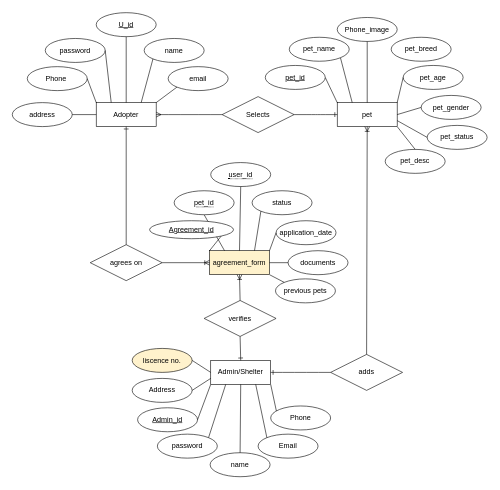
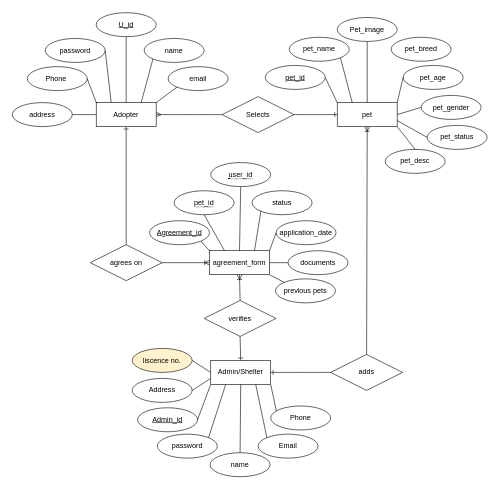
node "Phone_image": label "Phone_image" -> "Pet_image"
node "Agreement_id": size 84x18 -> 60x24
node "agreement_form": fillcolor #fff2cc -> #ffffff
